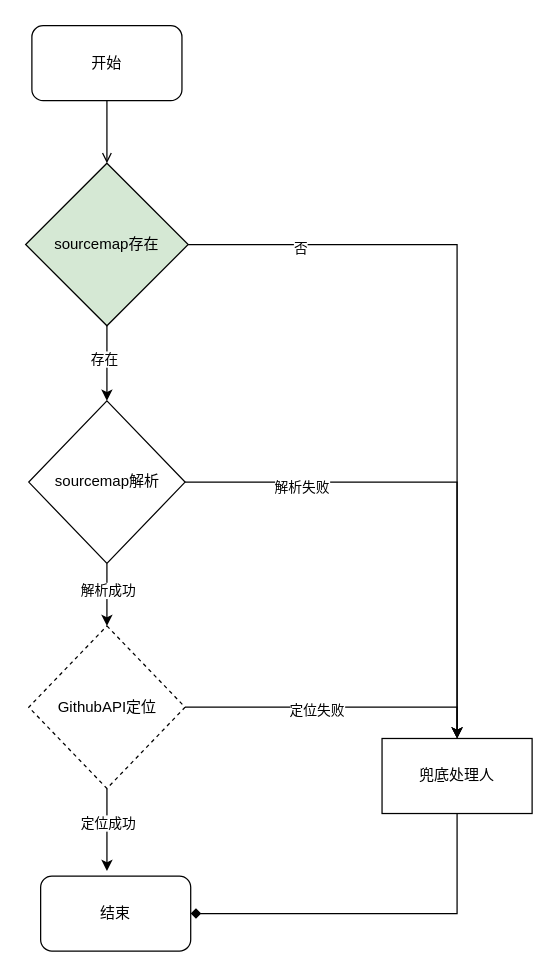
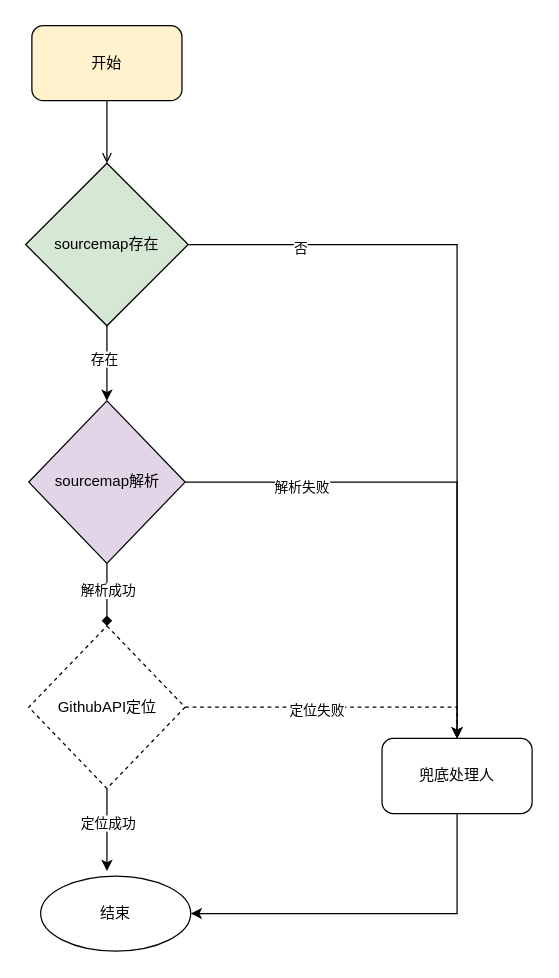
node "开始": fillcolor #ffffff -> #fff2cc
node "sourcemap解析": fillcolor #ffffff -> #e1d5e7
edge "sourcemap解析" -> "GithubAPI定位": arrowhead classic -> diamond
edge "GithubAPI定位" -> "兜底处理人": style solid -> dashed
node "兜底处理人": shape rectangle -> rounded rectangle
node "结束": shape rounded rectangle -> ellipse
edge "兜底处理人" -> "结束": arrowhead diamond -> classic
